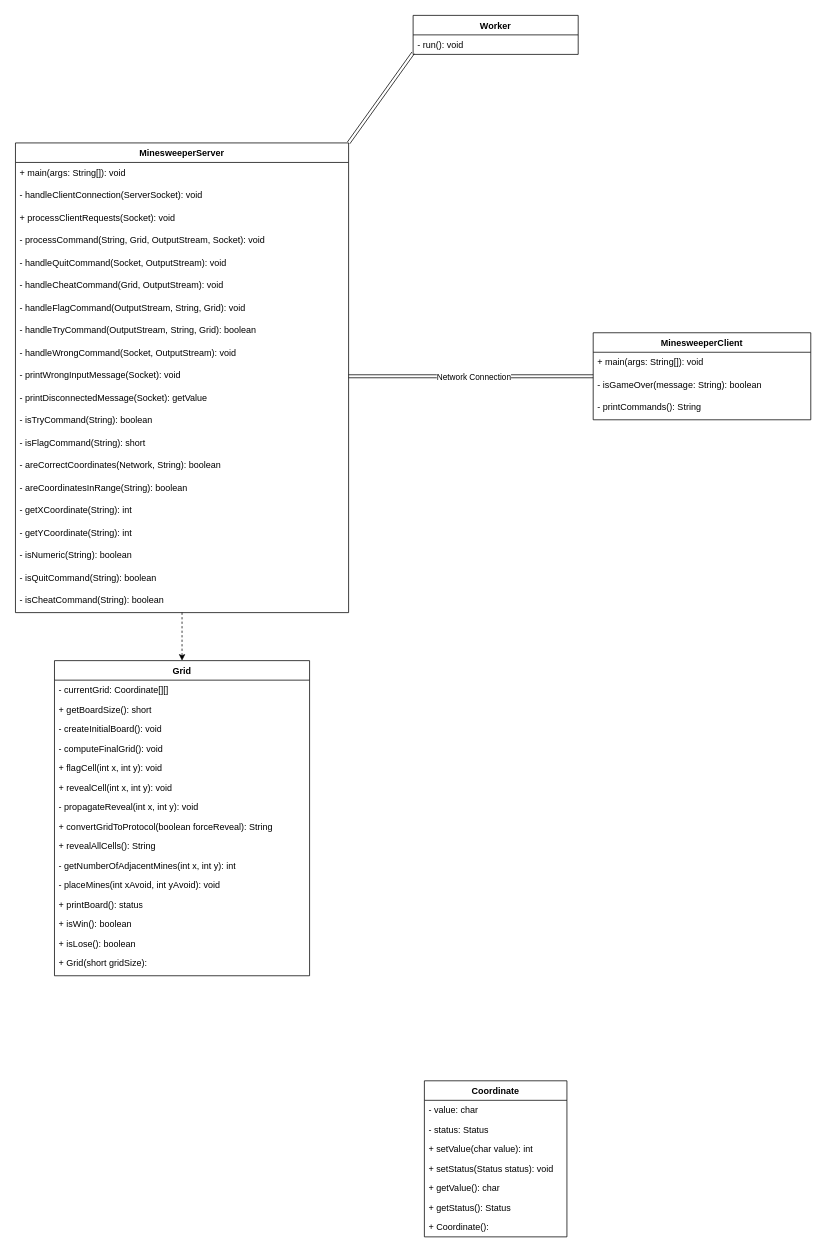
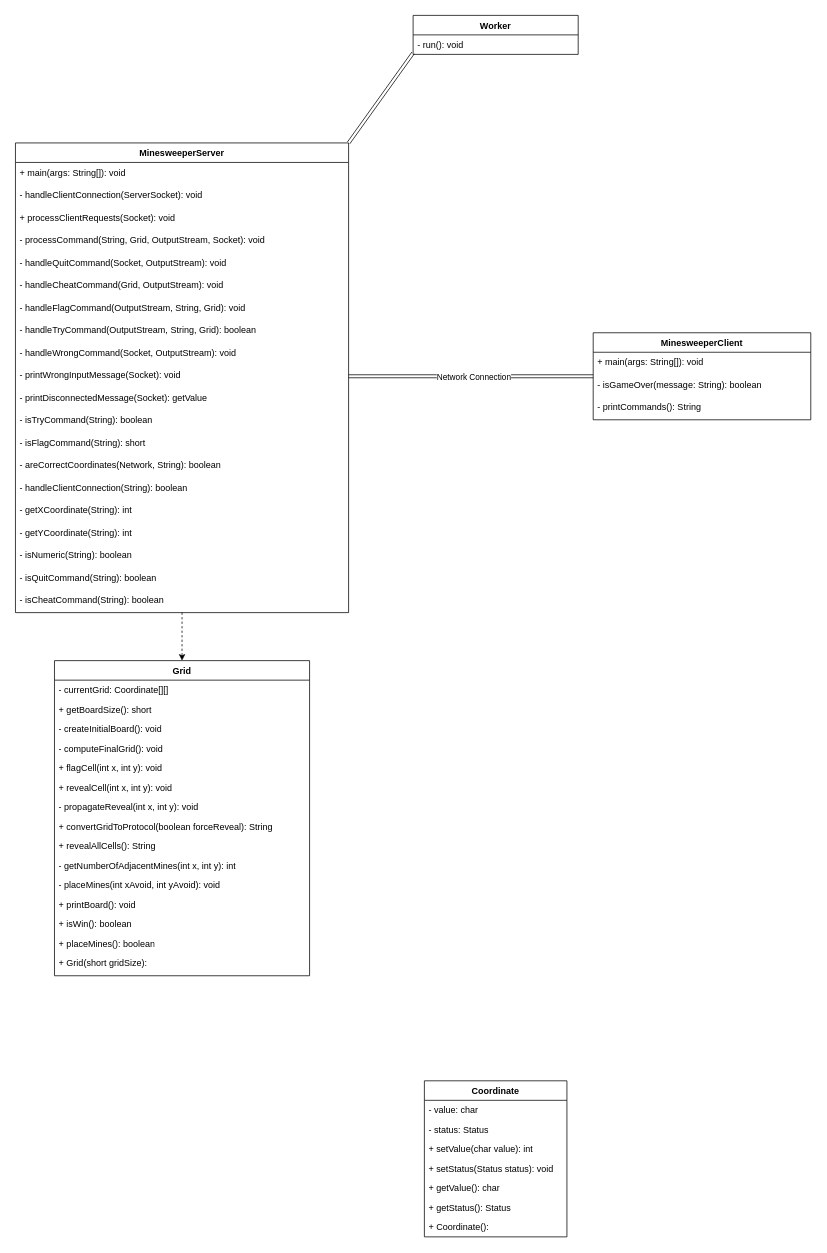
node "- areCoordinatesInRange(String): boolean": label "- areCoordinatesInRange(String): boolean" -> "- handleClientConnection(String): boolean"
node "+ printBoard(): status": label "+ printBoard(): status" -> "+ printBoard(): void"
node "+ isLose(): boolean": label "+ isLose(): boolean" -> "+ placeMines(): boolean"
